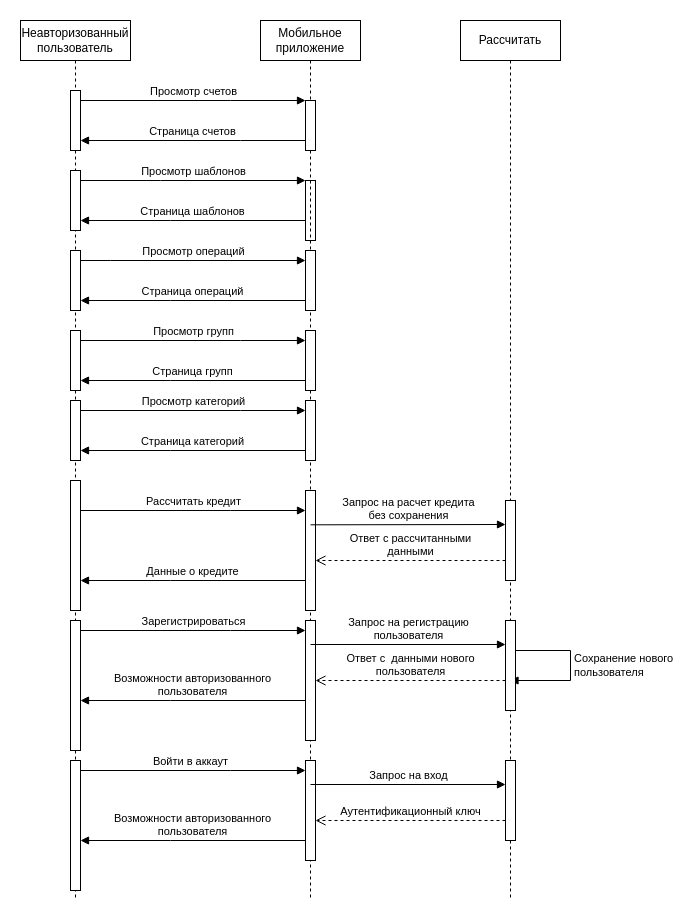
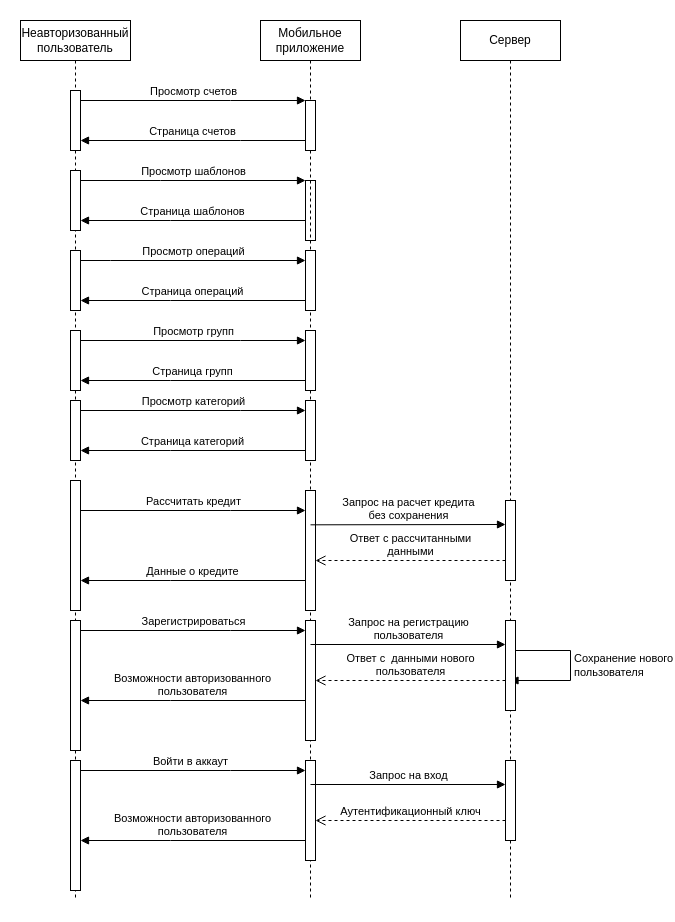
node "Рассчитать": label "Рассчитать" -> "Сервер"
